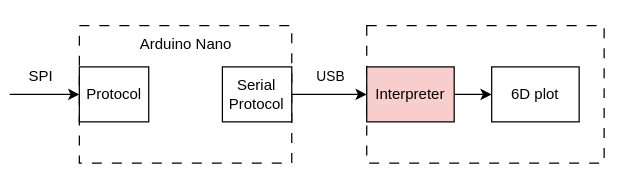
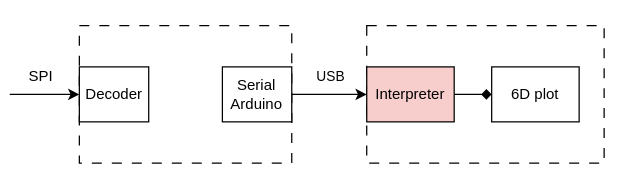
node "Arduino Nano": removed
node "Protocol": label "Protocol" -> "Decoder"
node "Serial Protocol": label "Serial Protocol" -> "Serial Arduino"
edge "Interpreter" -> "6D plot": arrowhead classic -> diamond
